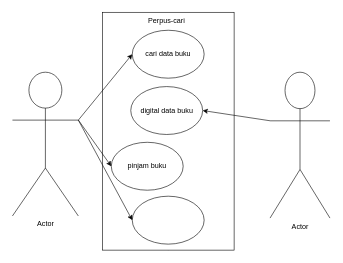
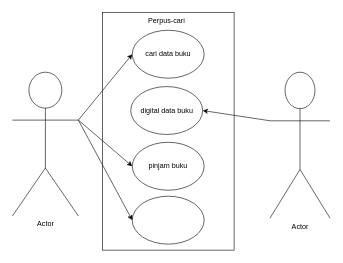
node "pinjam buku": moved (147, 167) -> (168, 167)
